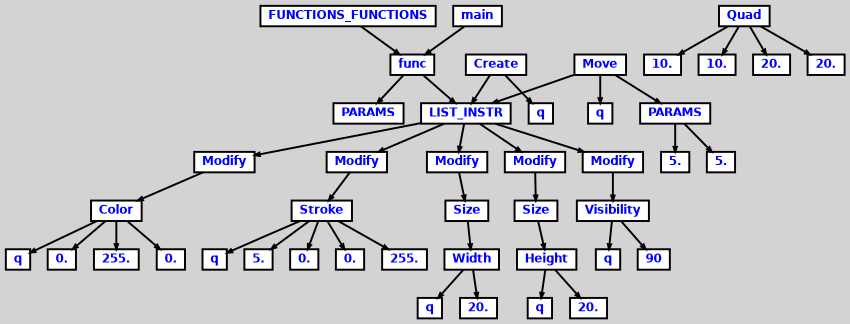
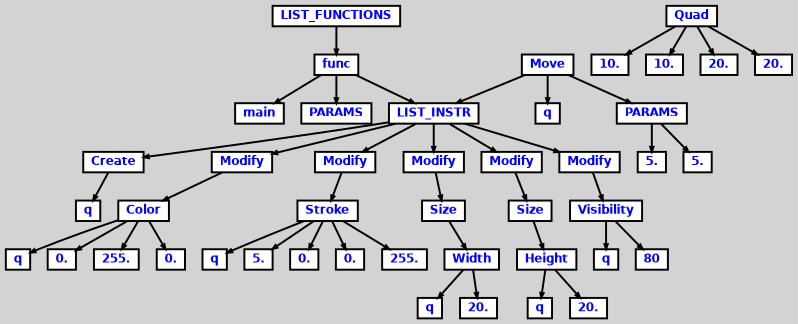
node "FUNCTIONS_FUNCTIONS": label "FUNCTIONS_FUNCTIONS" -> "LIST_FUNCTIONS"
edge "main" -> "func": reversed
edge "Create" -> "LIST_INSTR": reversed
node "90": label "90" -> "80"
